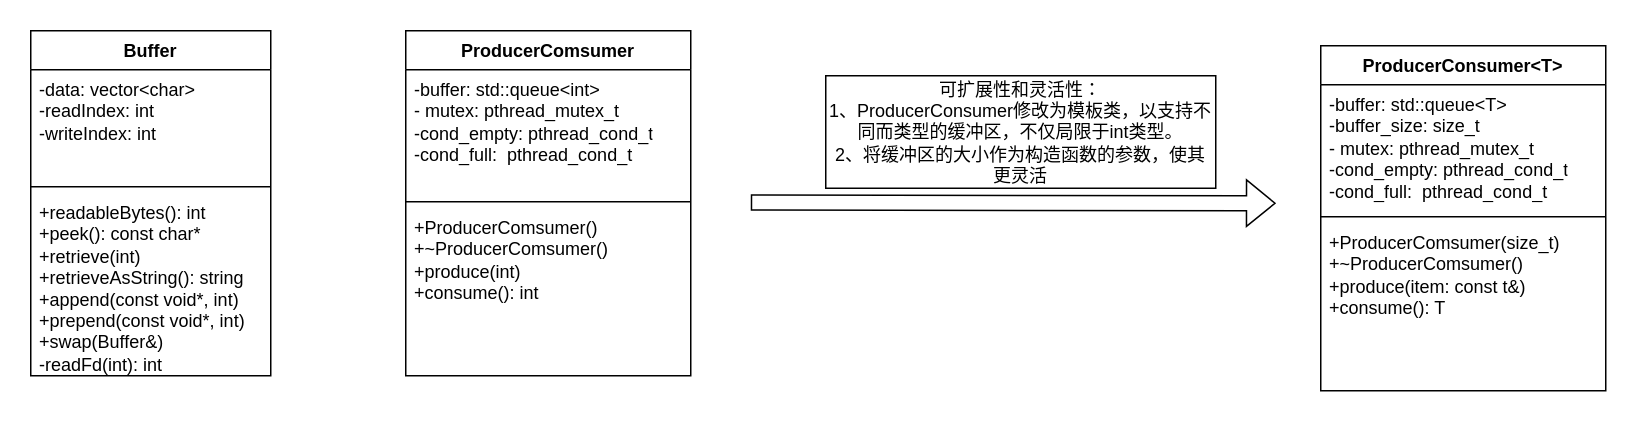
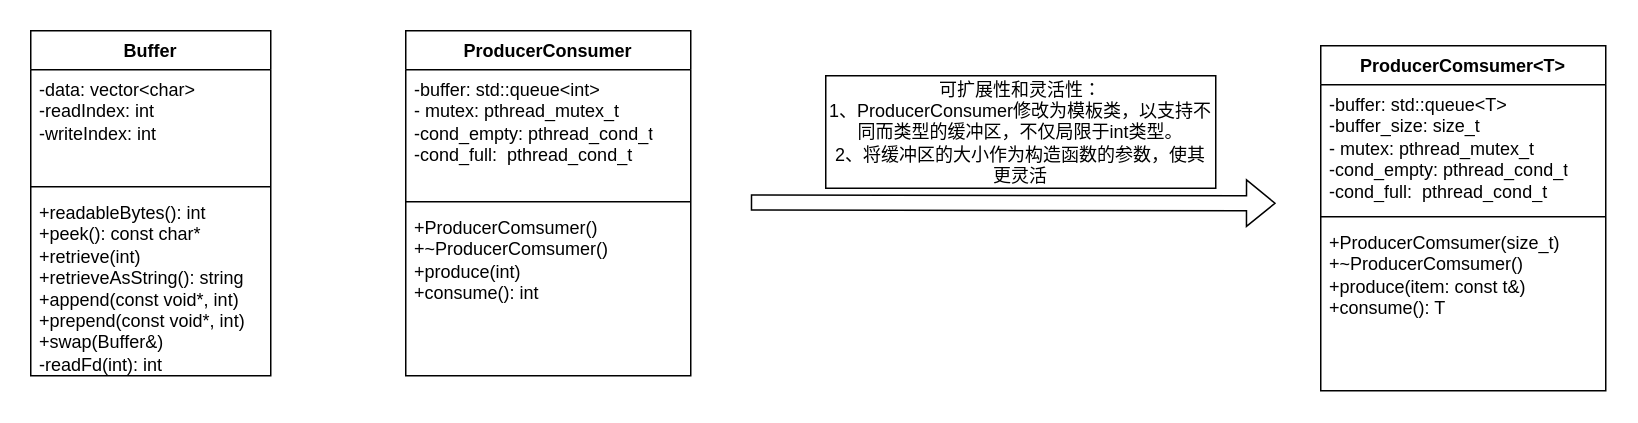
node "ProducerComsumer": label "ProducerComsumer" -> "ProducerConsumer"
node "ProducerConsumer<T>": label "ProducerConsumer<T>" -> "ProducerComsumer<T>"
